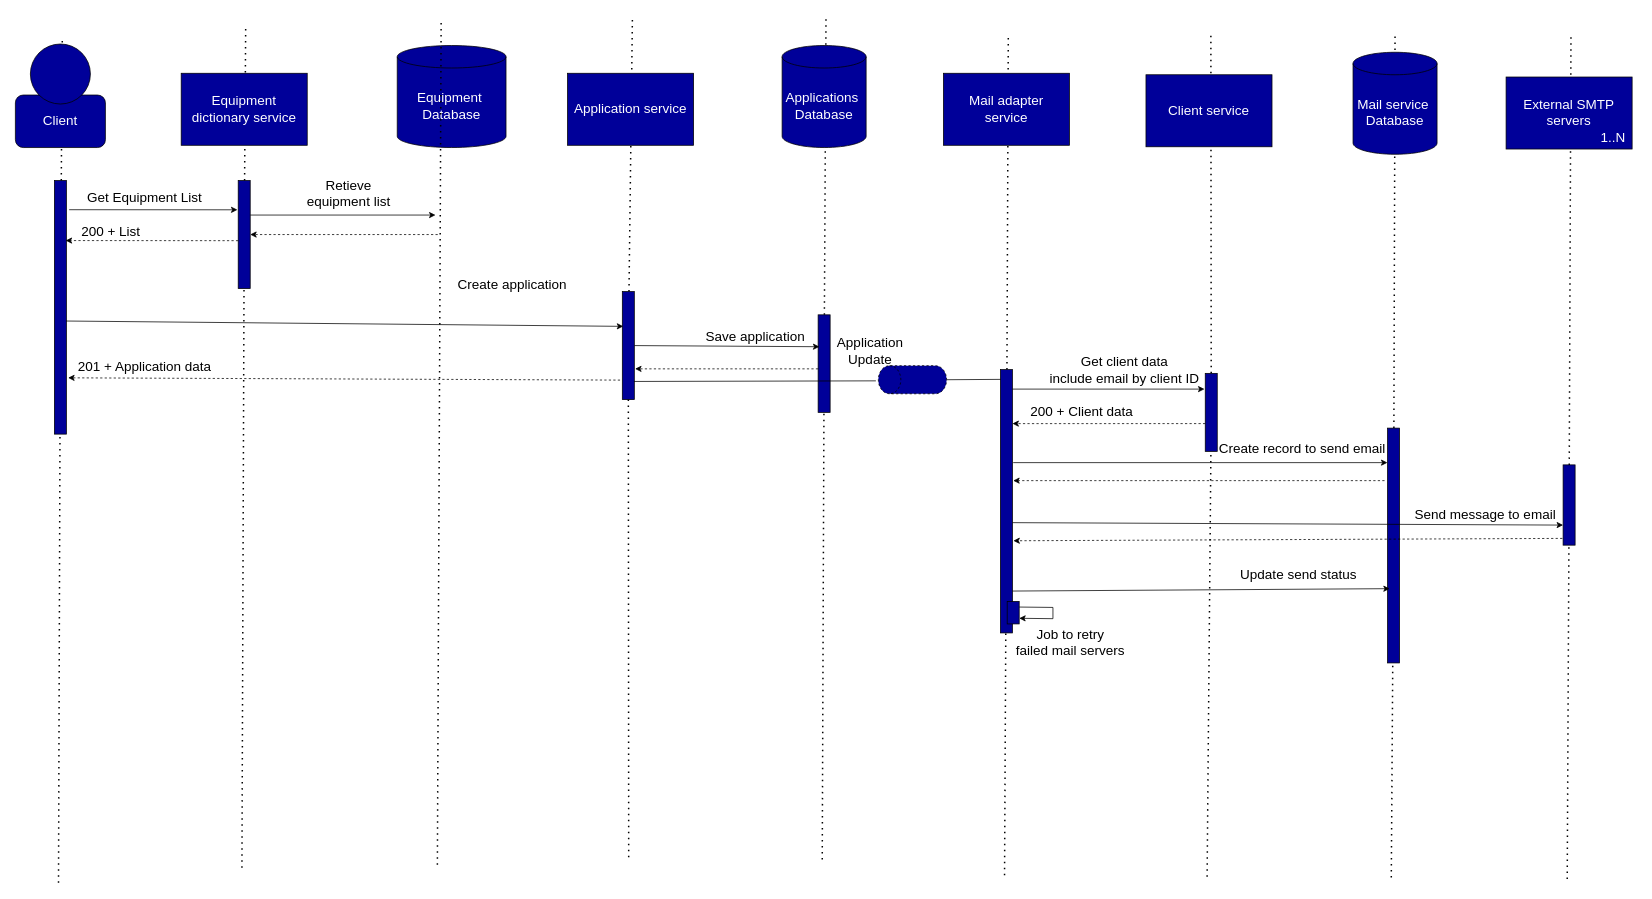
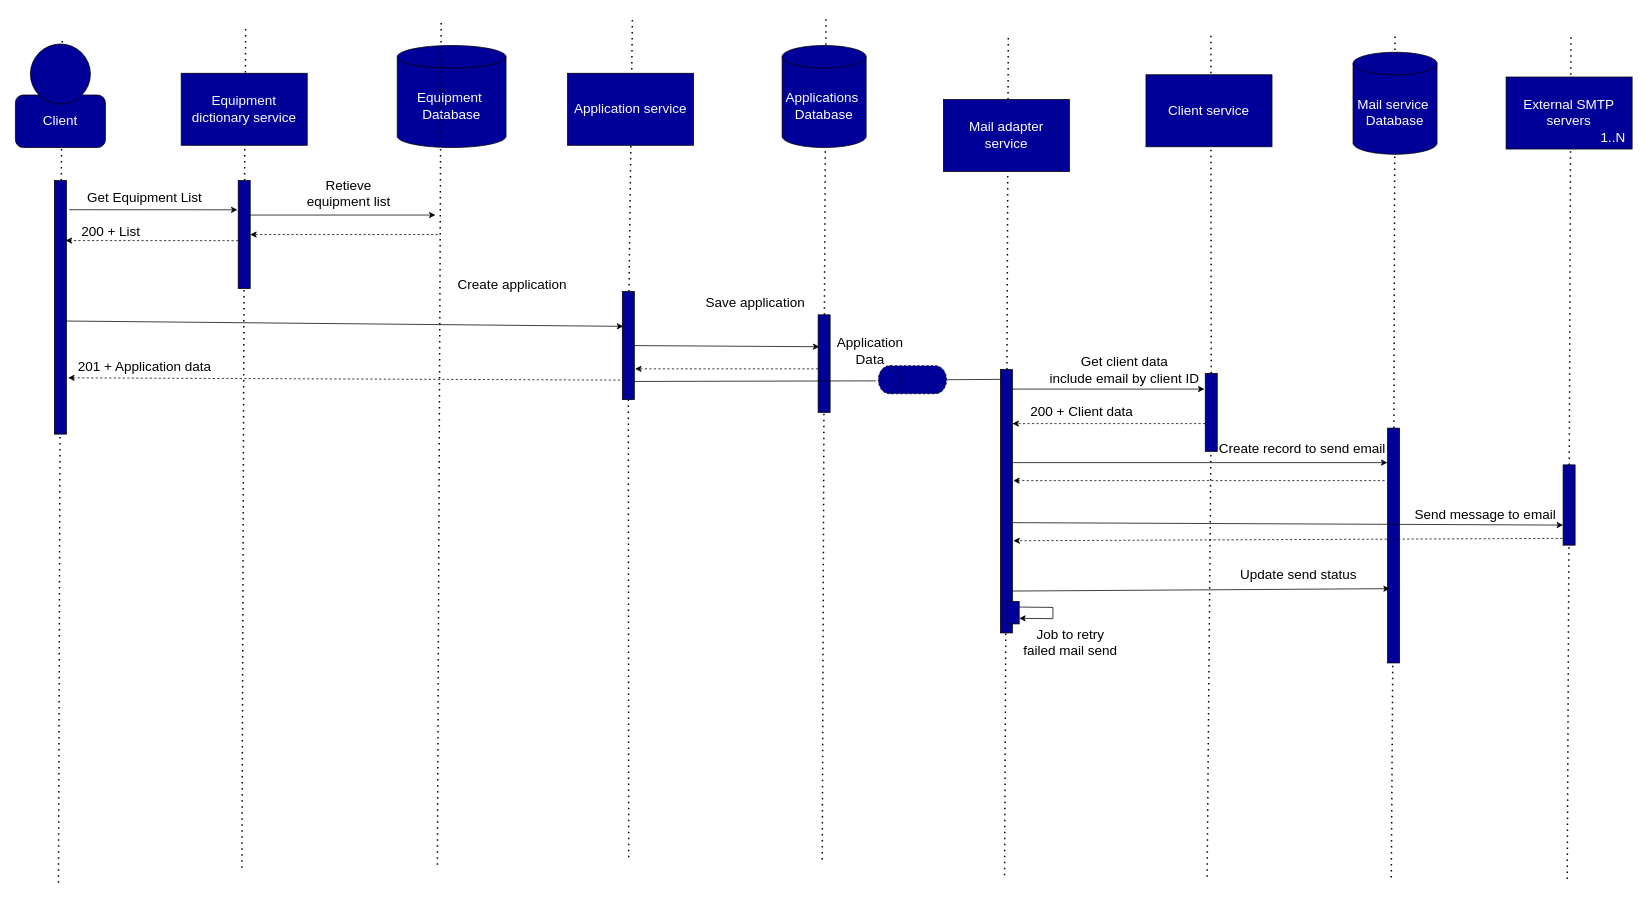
node "Mail adapter service": moved (1006, 109) -> (1006, 135)
node "Save application": moved (755, 336) -> (755, 303)
node "Application Update": label "Application Update" -> "Application Data"
node "Job to retry failed mail servers": label "Job to retry failed mail servers" -> "Job to retry failed mail send"
